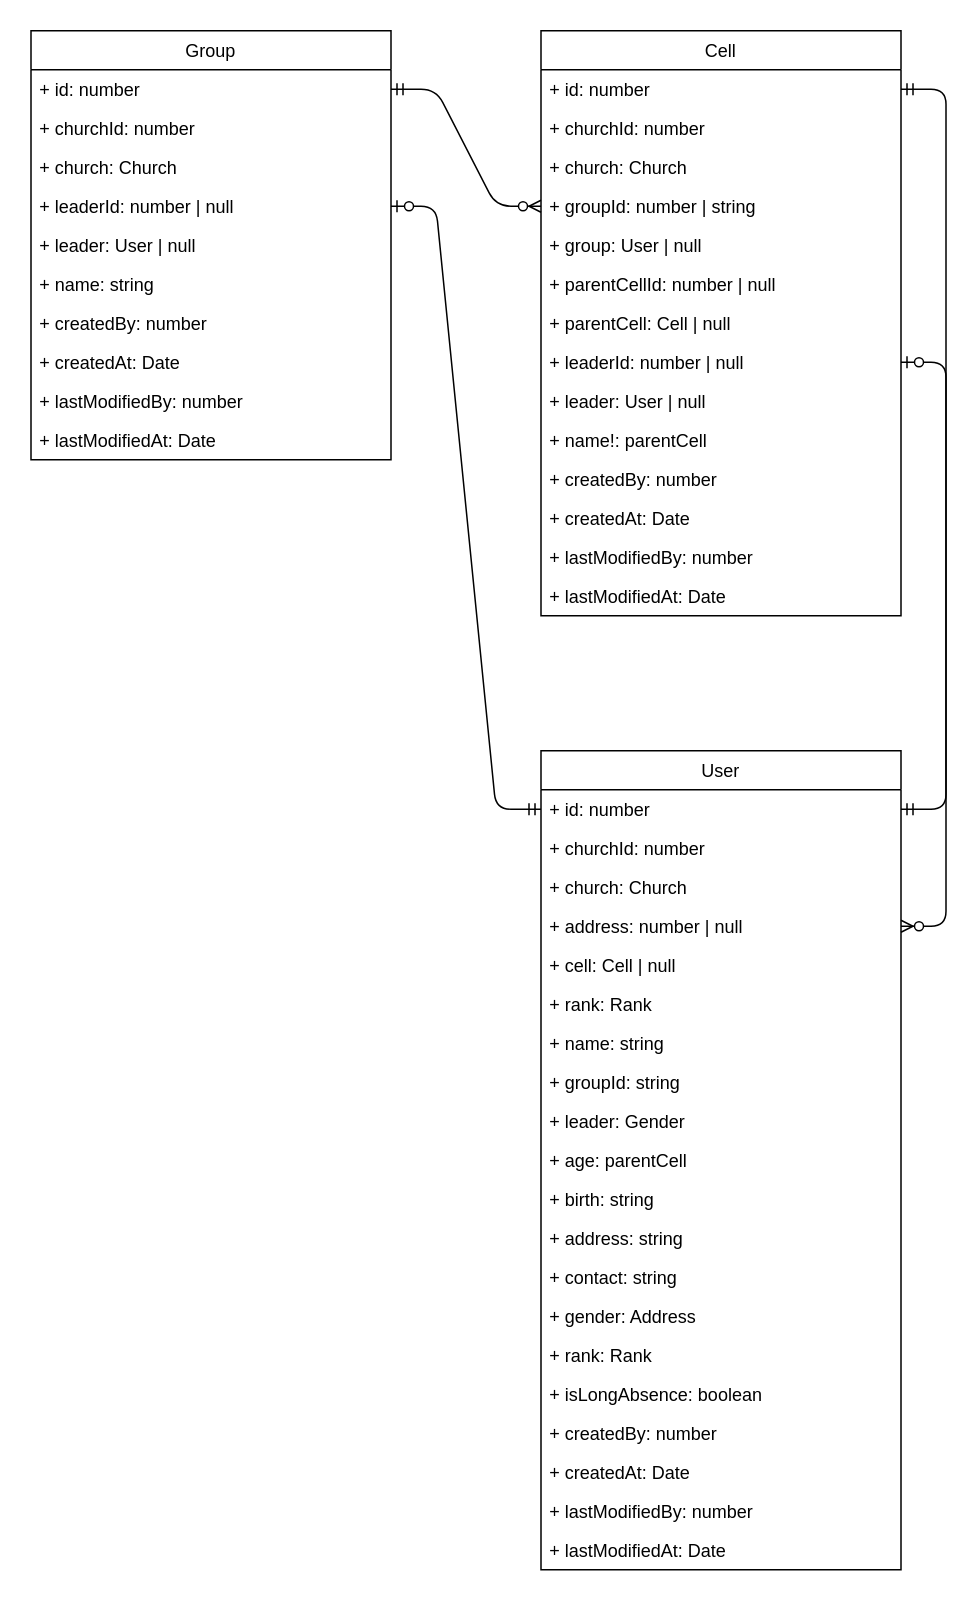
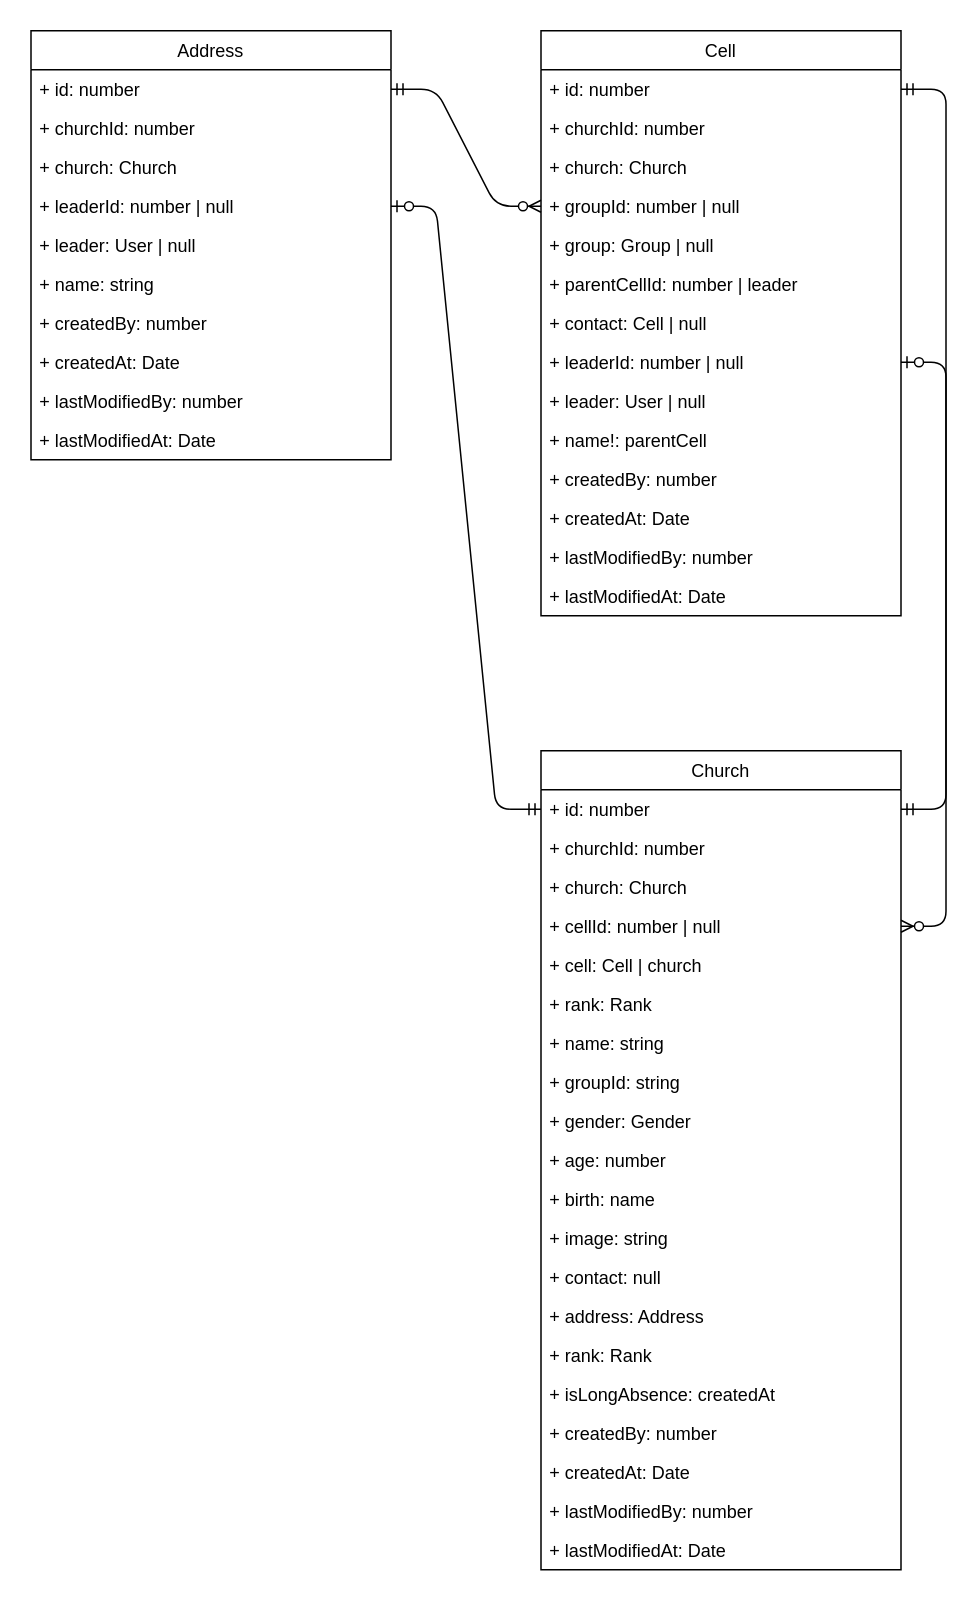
node "Group": label "Group" -> "Address"
node "+ groupId: number | string": label "+ groupId: number | string" -> "+ groupId: number | null"
node "+ group: User | null": label "+ group: User | null" -> "+ group: Group | null"
node "+ parentCellId: number | null": label "+ parentCellId: number | null" -> "+ parentCellId: number | leader"
node "+ parentCell: Cell | null": label "+ parentCell: Cell | null" -> "+ contact: Cell | null"
node "User": label "User" -> "Church"
node "+ address: number | null": label "+ address: number | null" -> "+ cellId: number | null"
node "+ cell: Cell | null": label "+ cell: Cell | null" -> "+ cell: Cell | church"
node "+ leader: Gender": label "+ leader: Gender" -> "+ gender: Gender"
node "+ age: parentCell": label "+ age: parentCell" -> "+ age: number"
node "+ birth: string": label "+ birth: string" -> "+ birth: name"
node "+ address: string": label "+ address: string" -> "+ image: string"
node "+ contact: string": label "+ contact: string" -> "+ contact: null"
node "+ gender: Address": label "+ gender: Address" -> "+ address: Address"
node "+ isLongAbsence: boolean": label "+ isLongAbsence: boolean" -> "+ isLongAbsence: createdAt"
